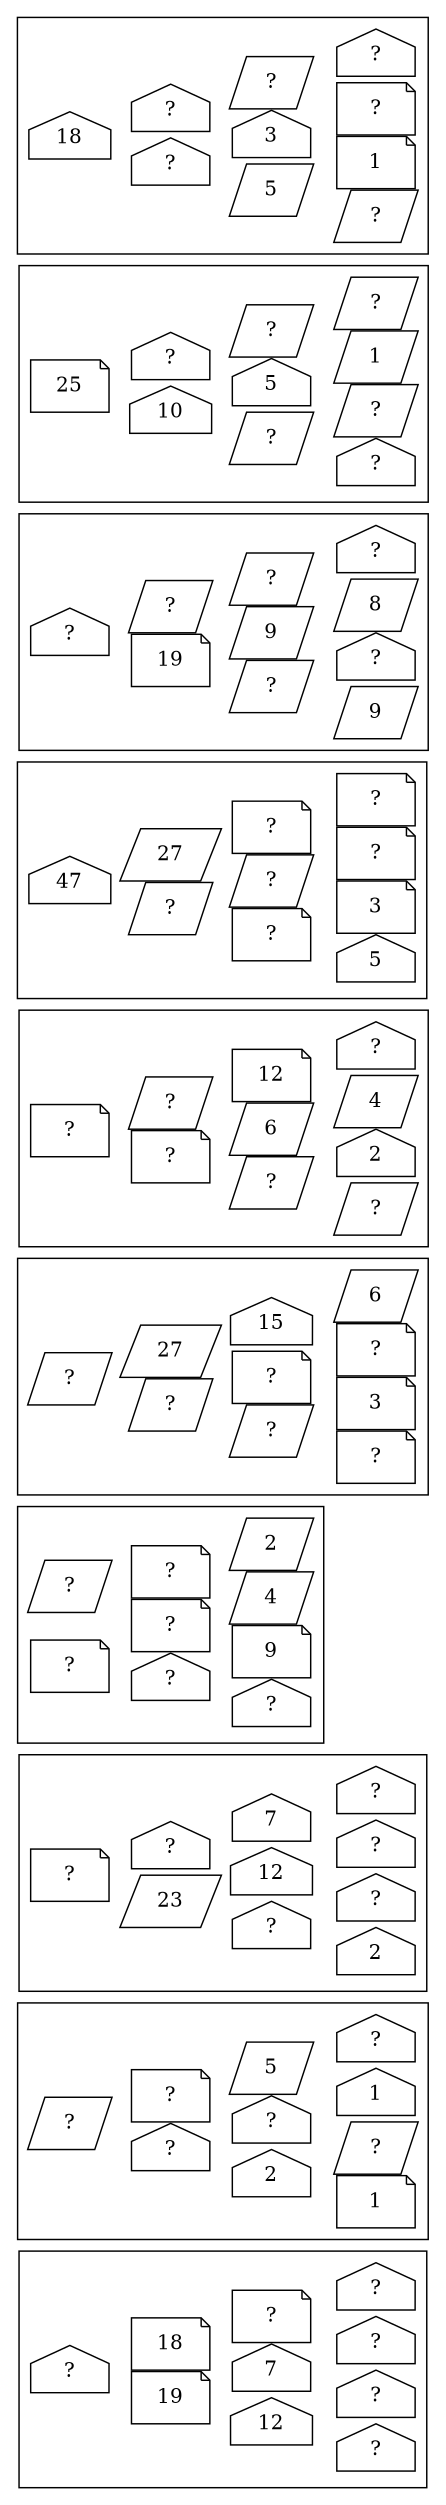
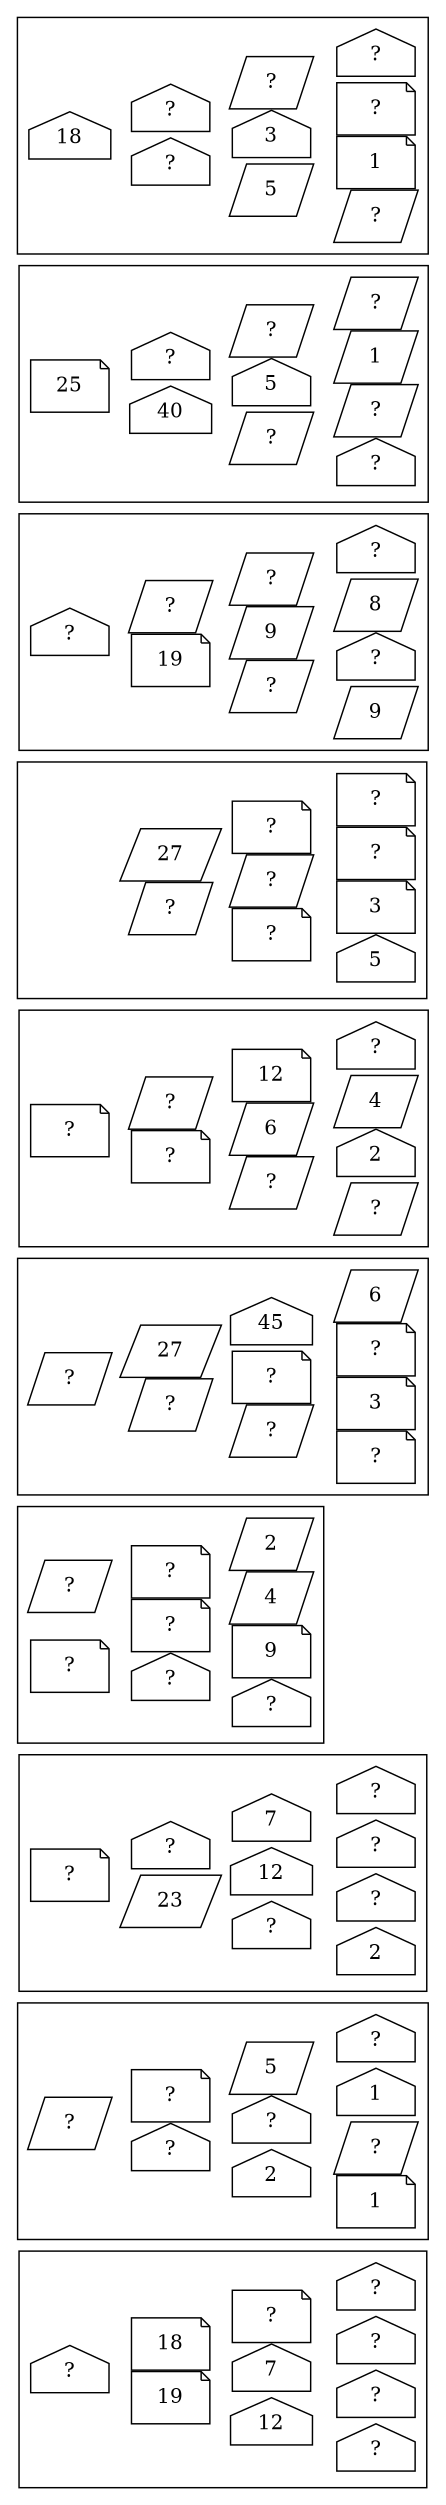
node "10": label "10" -> "40"
node "47": removed
node "15": label "15" -> "45"
